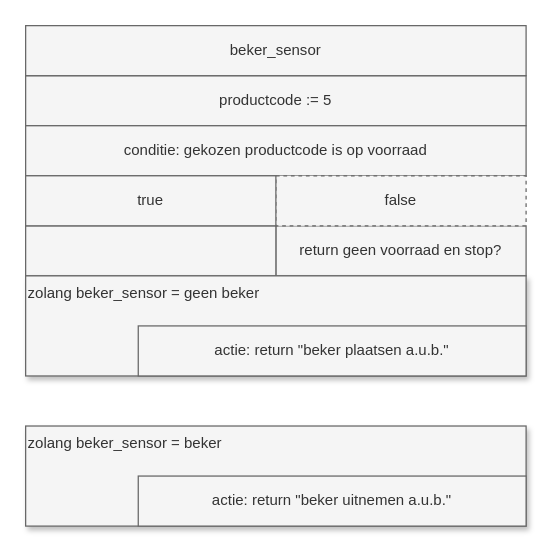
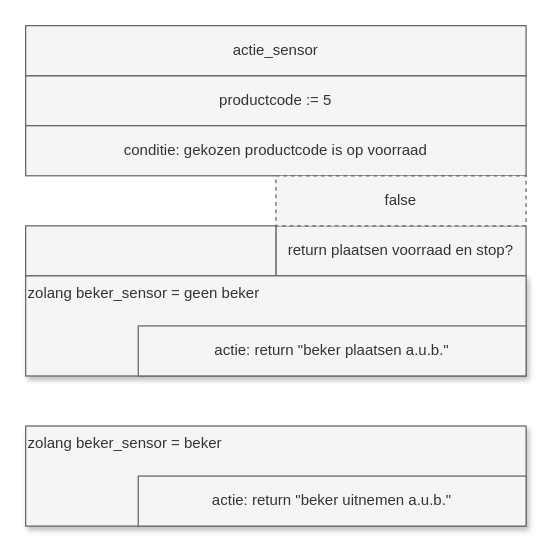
node "beker_sensor": label "beker_sensor" -> "actie_sensor"
node "true": removed
node "return geen voorraad en stop?": label "return geen voorraad en stop?" -> "return plaatsen voorraad en stop?"
